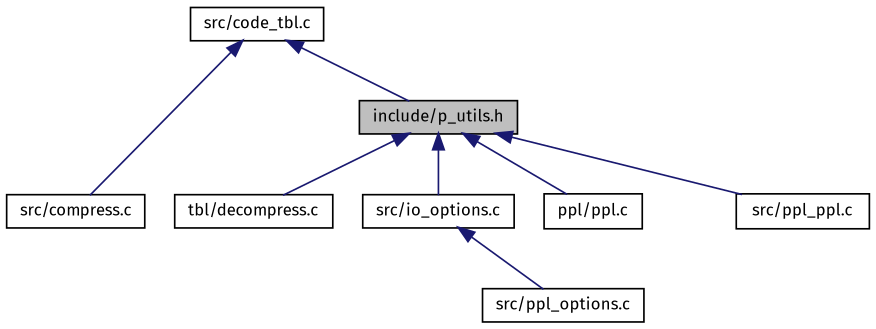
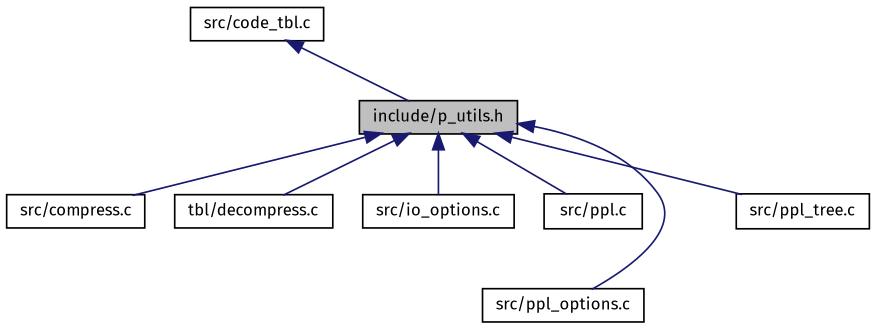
edge "src/compress.c" -> "src/code_tbl.c": now "src/compress.c" -> "include/p_utils.h"
node "ppl/ppl.c": label "ppl/ppl.c" -> "src/ppl.c"
node "src/ppl_ppl.c": label "src/ppl_ppl.c" -> "src/ppl_tree.c"
edge "src/ppl_options.c" -> "src/io_options.c": now "src/ppl_options.c" -> "include/p_utils.h"
